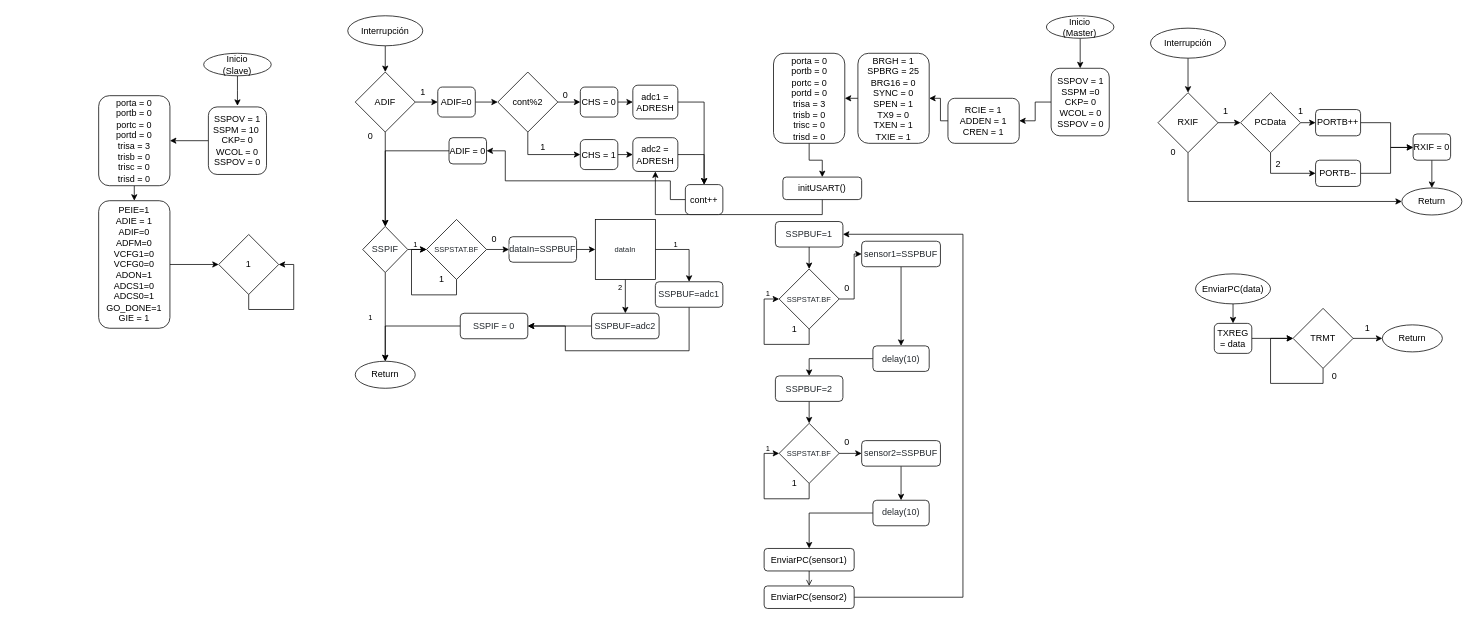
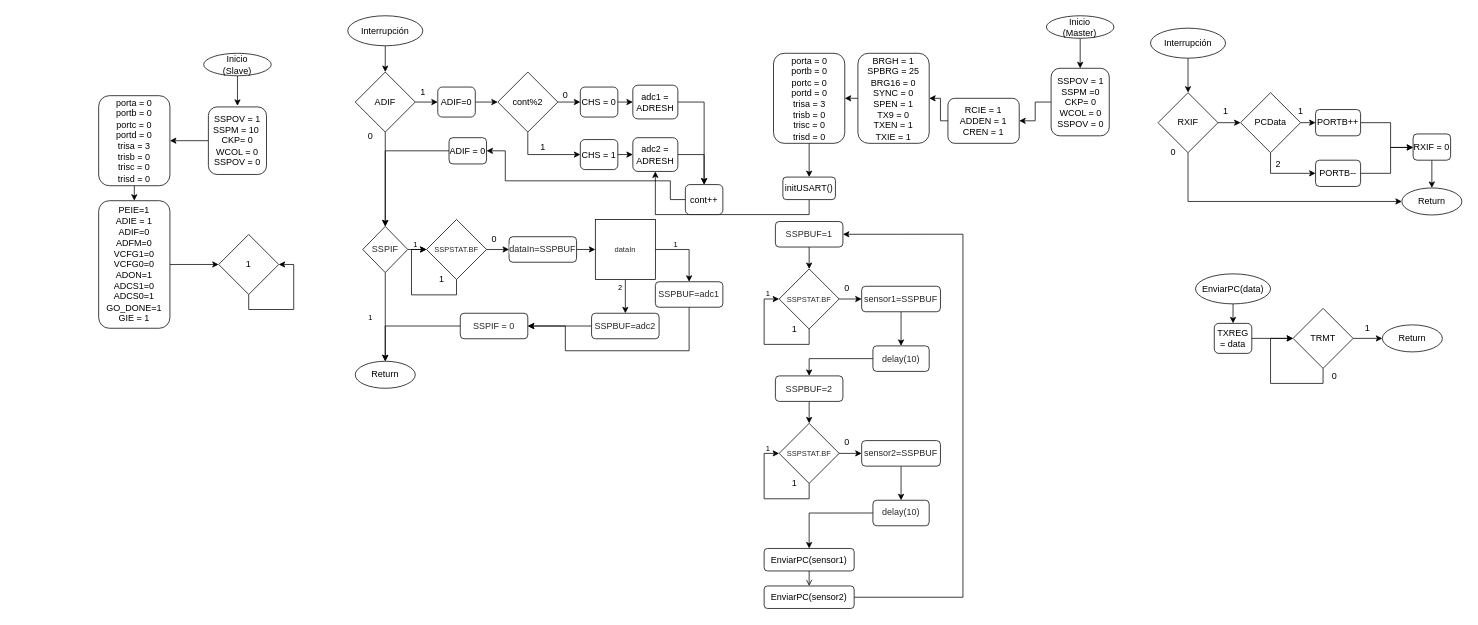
node "initUSART()": size 79x23 -> 53x23
node "sensor1=SSPBUF": moved (901, 254) -> (901, 299)
